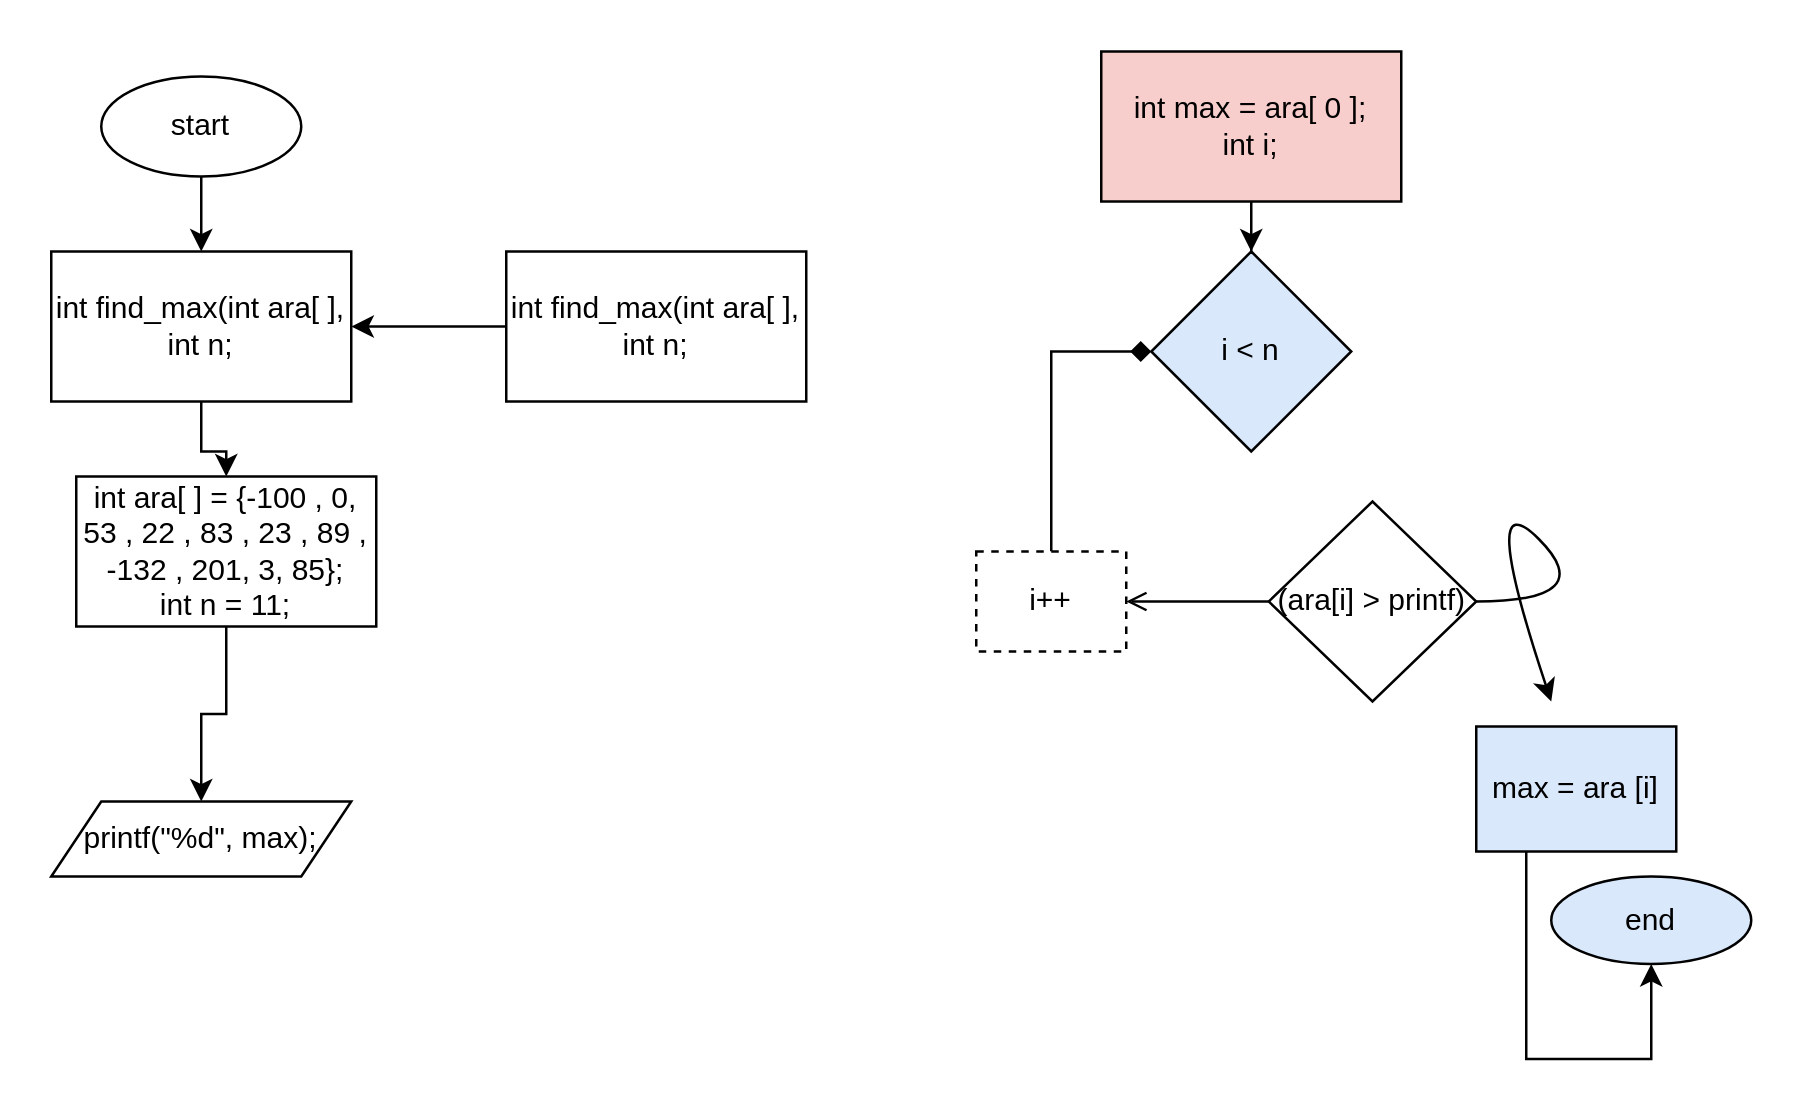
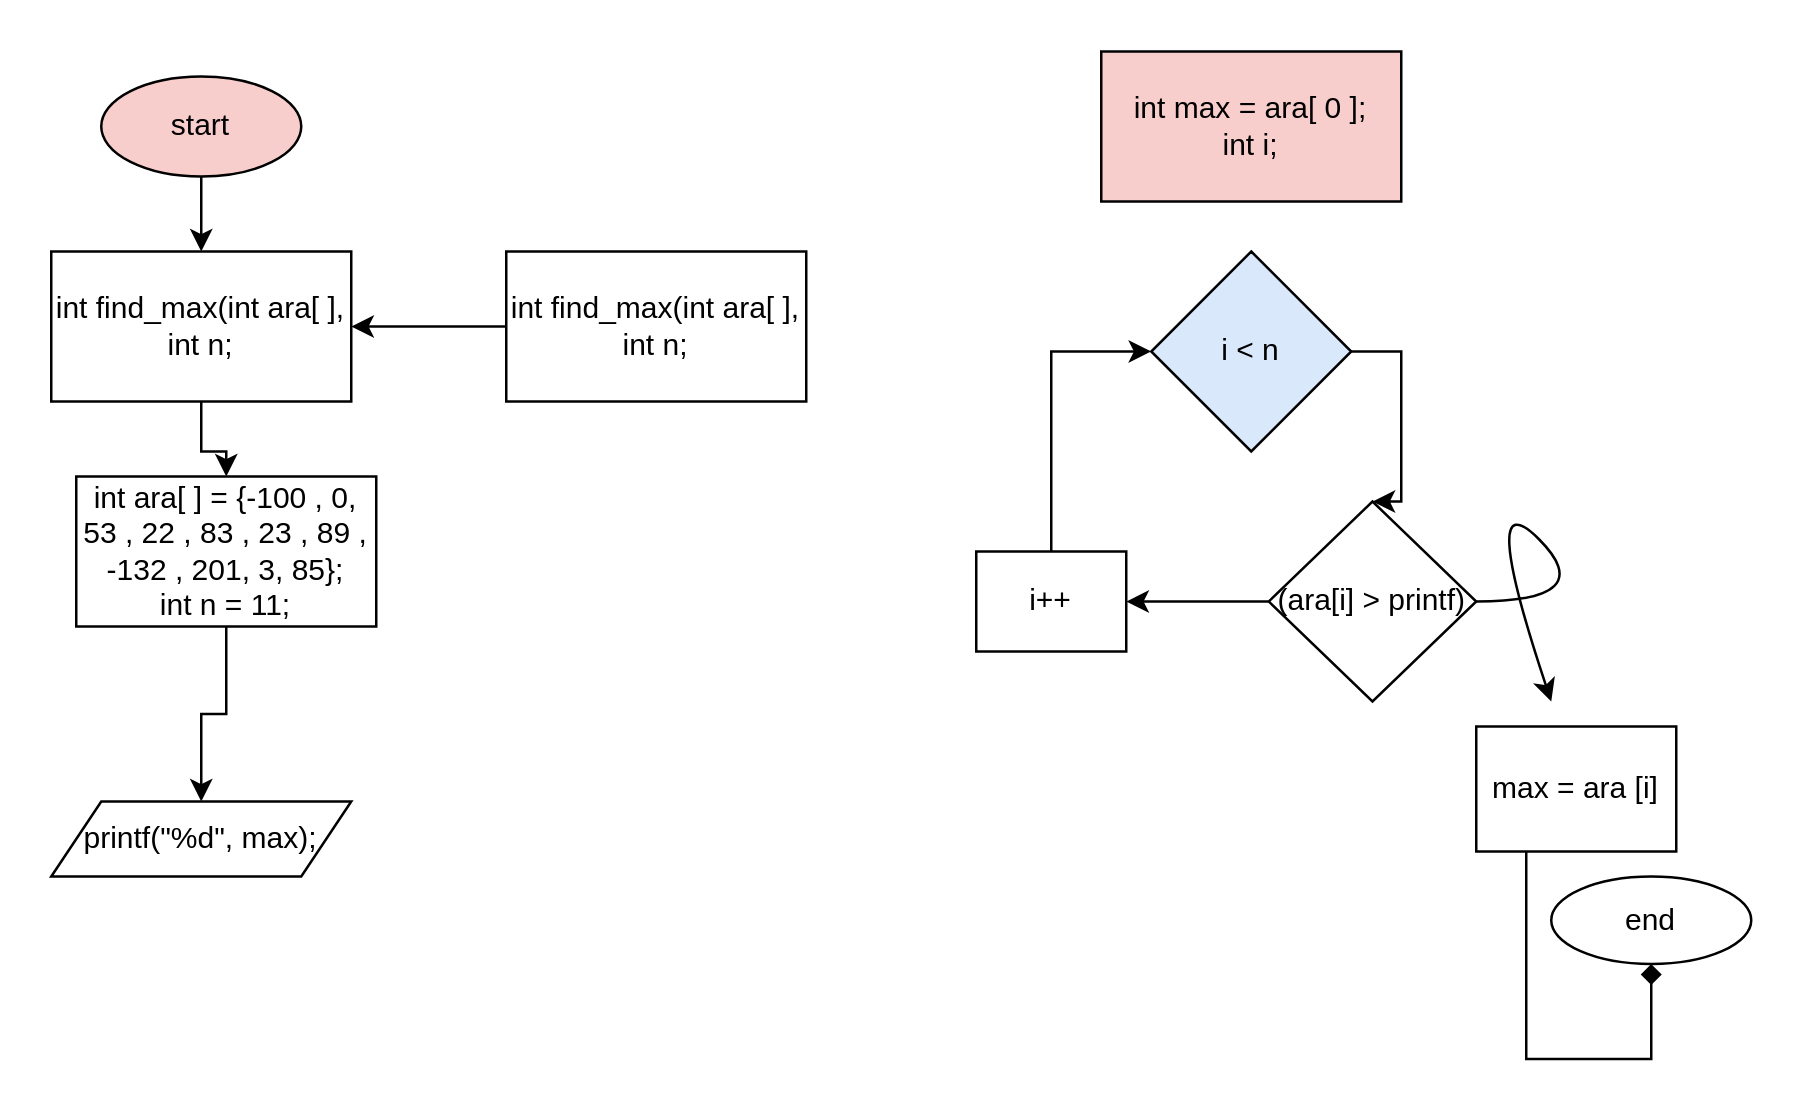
node "start": fillcolor #ffffff -> #f8cecc
edge "int max = ara[ 0 ]; int i;" -> "i < n": removed
edge "i++" -> "i < n": arrowhead diamond -> classic
edge "i < n" -> "(ara[i] > printf)": added
node "i++": style dashed -> solid
edge "(ara[i] > printf)" -> "i++": arrowhead open -> classic
node "max = ara [i]": fillcolor #dae8fc -> #ffffff
node "end": fillcolor #dae8fc -> #ffffff
edge "max = ara [i]" -> "end": arrowhead classic -> diamond
